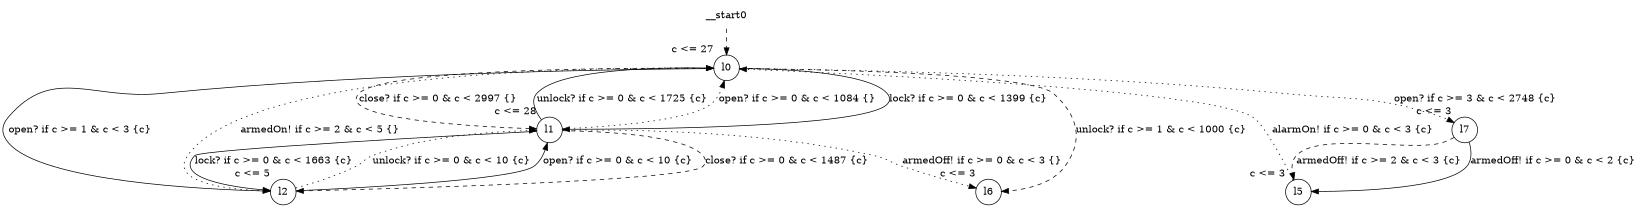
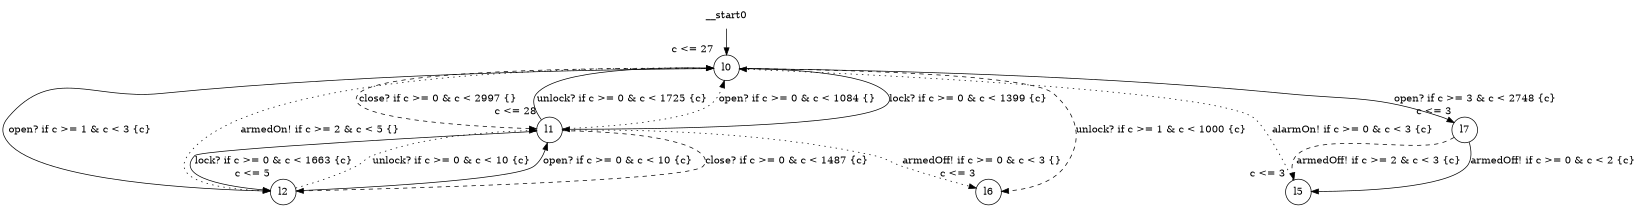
edge "__start0" -> "l0 c <= 27": style dashed -> solid
edge "l0 c <= 27" -> "l7 c <= 3": style dotted -> solid
